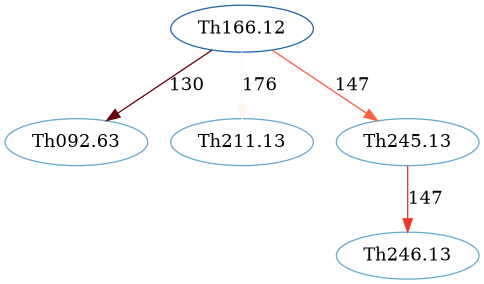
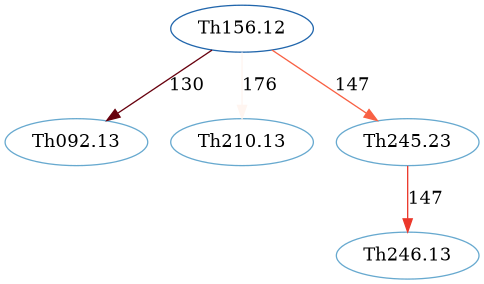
node "Th166.12": label "Th166.12" -> "Th156.12"
node "Th092.63": label "Th092.63" -> "Th092.13"
node "Th211.13": label "Th211.13" -> "Th210.13"
node "Th245.13": label "Th245.13" -> "Th245.23"
